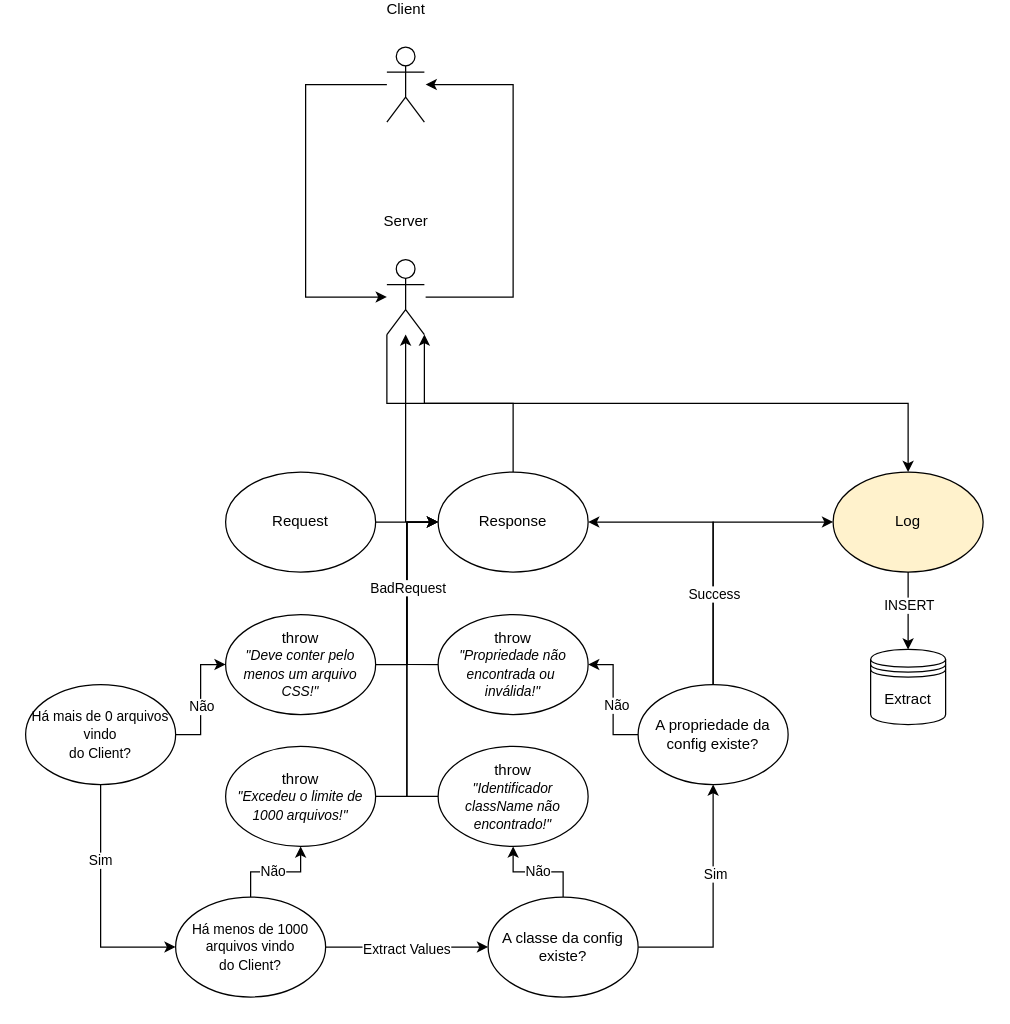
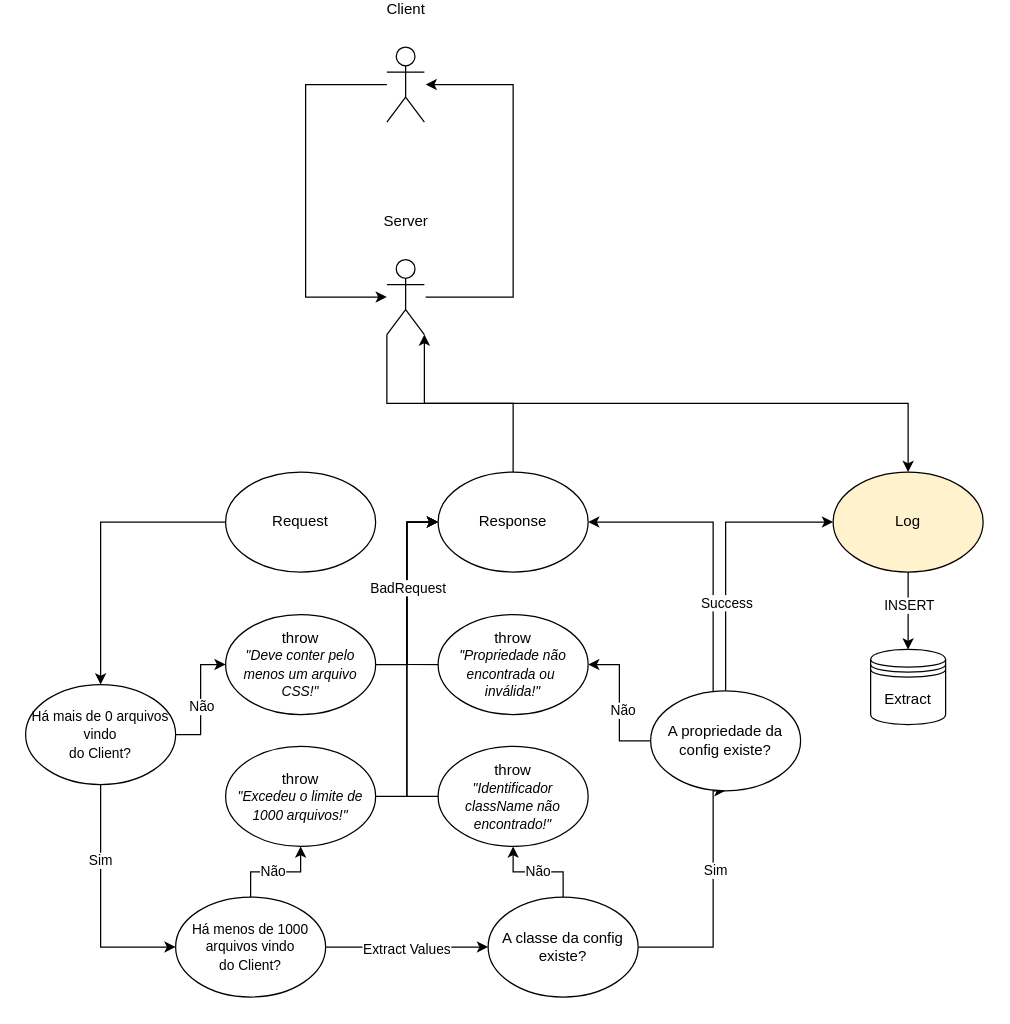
edge "Request" -> "Server": now "Request" -> "Há mais de 0 arquivos vindo do Client?"
node "A propriedade da config existe?": moved (713, 734) -> (726, 741)
